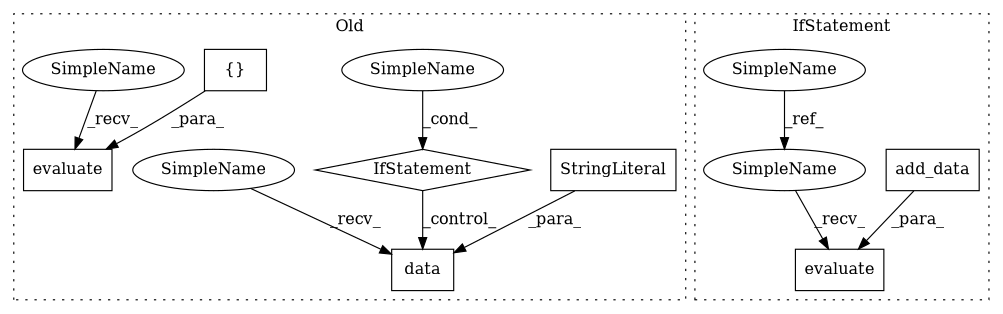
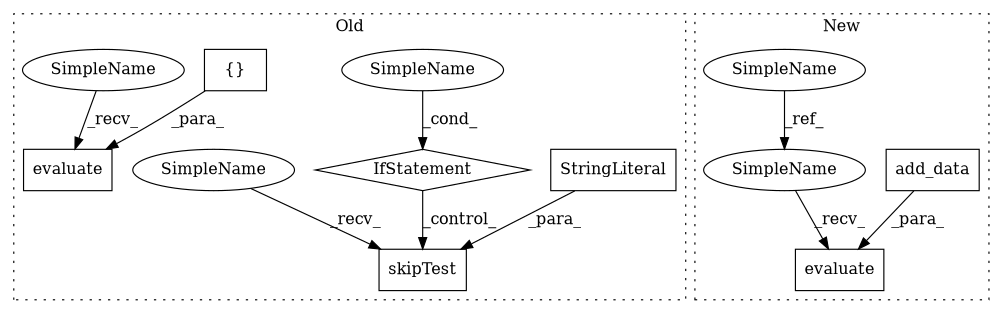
cluster "IfStatement": label "IfStatement" -> "New"
node "data": label "data" -> "skipTest"
